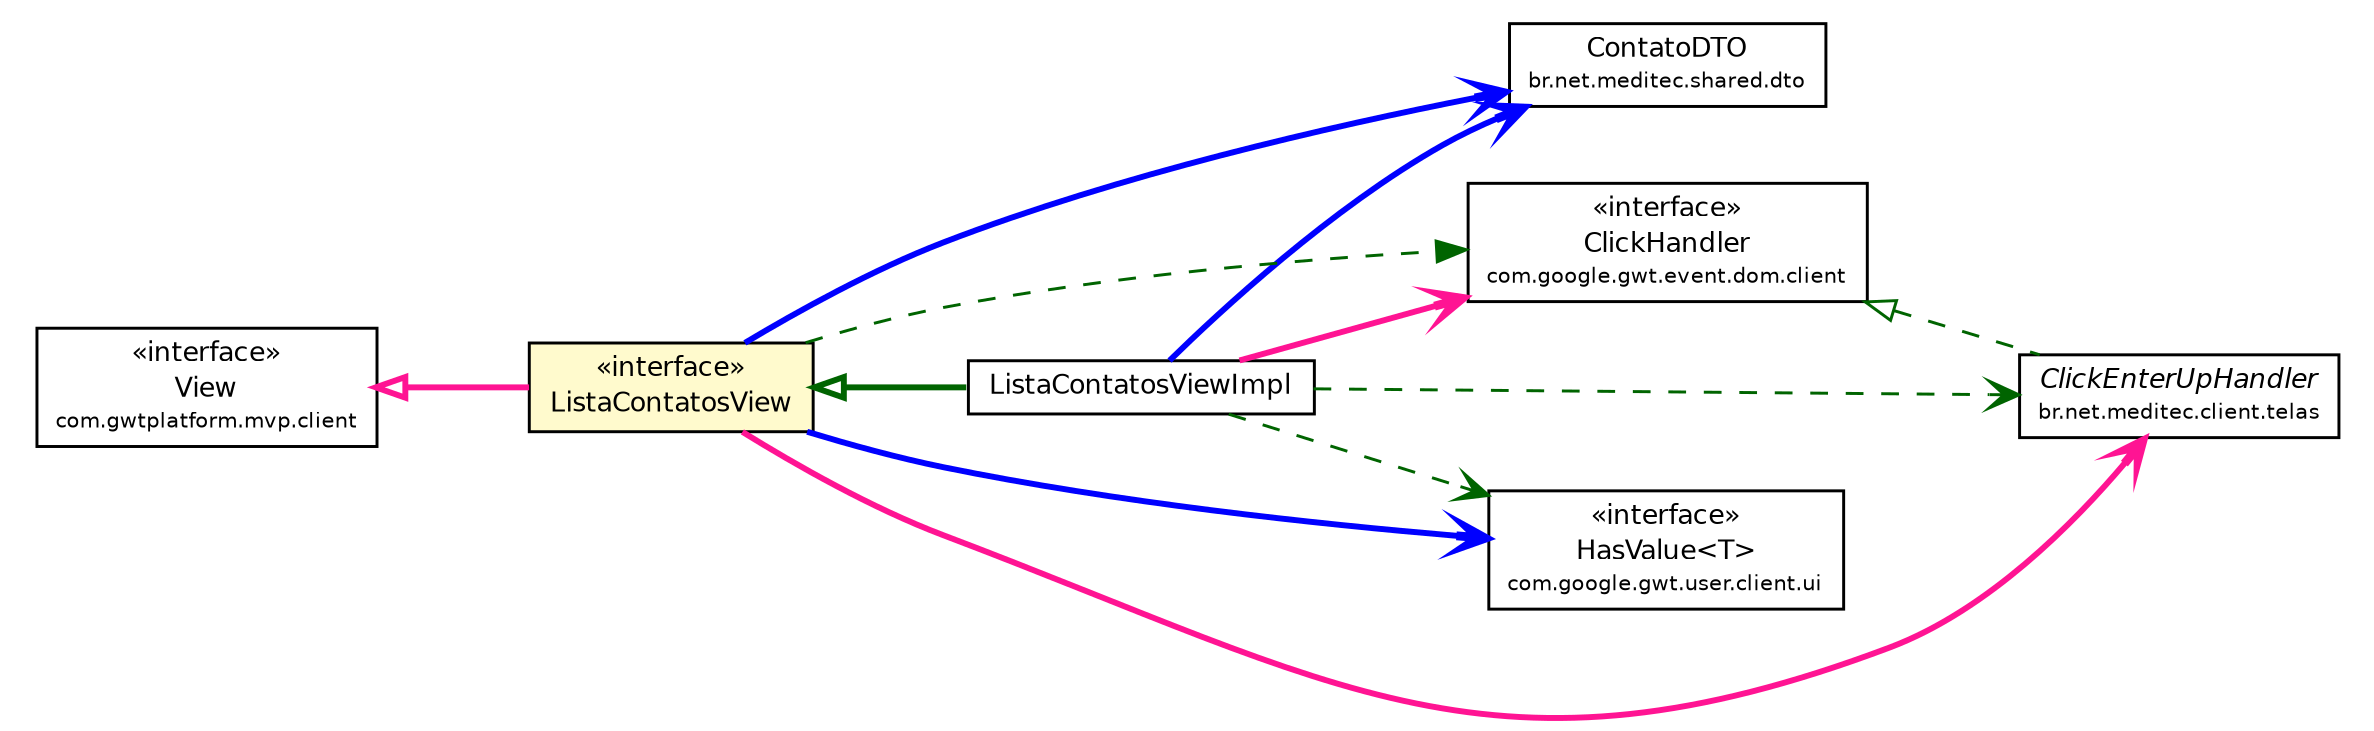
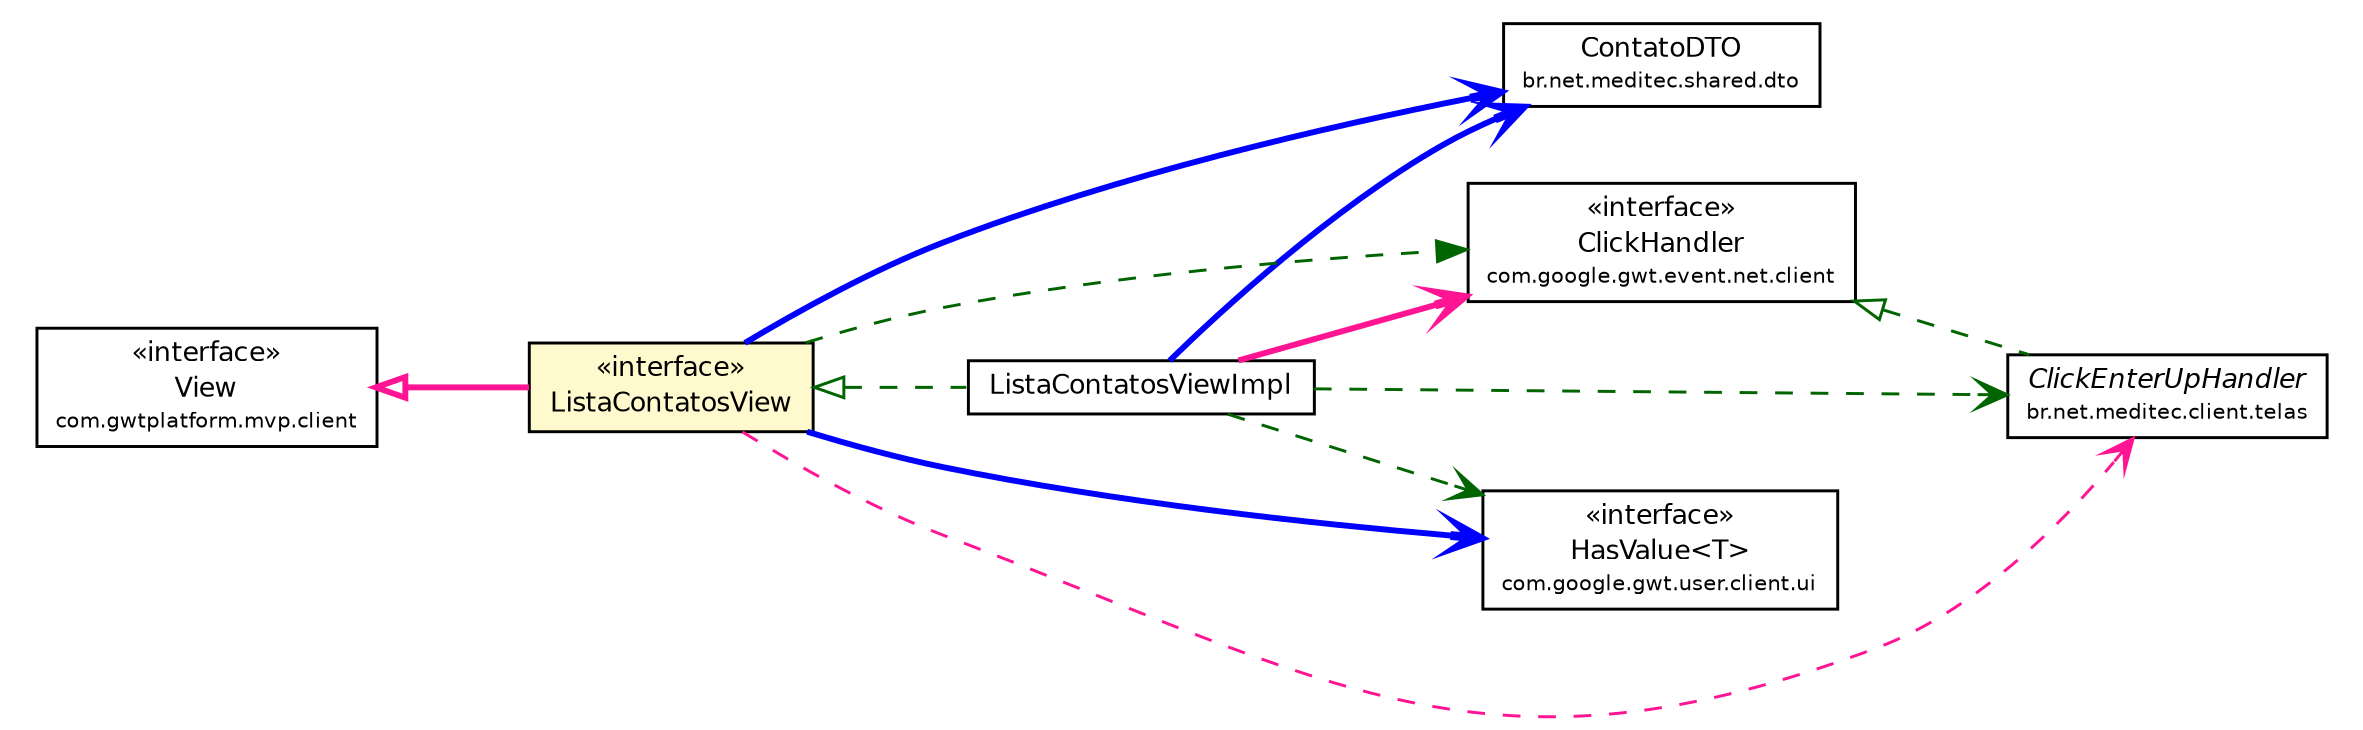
node "ClickHandler": text "com.google.gwt.event.dom.client" -> "com.google.gwt.event.net.client"
edge "ListaContatosViewImpl" -> "ListaContatosView": style bold -> dashed
edge "ListaContatosView" -> "ClickEnterUpHandler": style bold -> dashed
